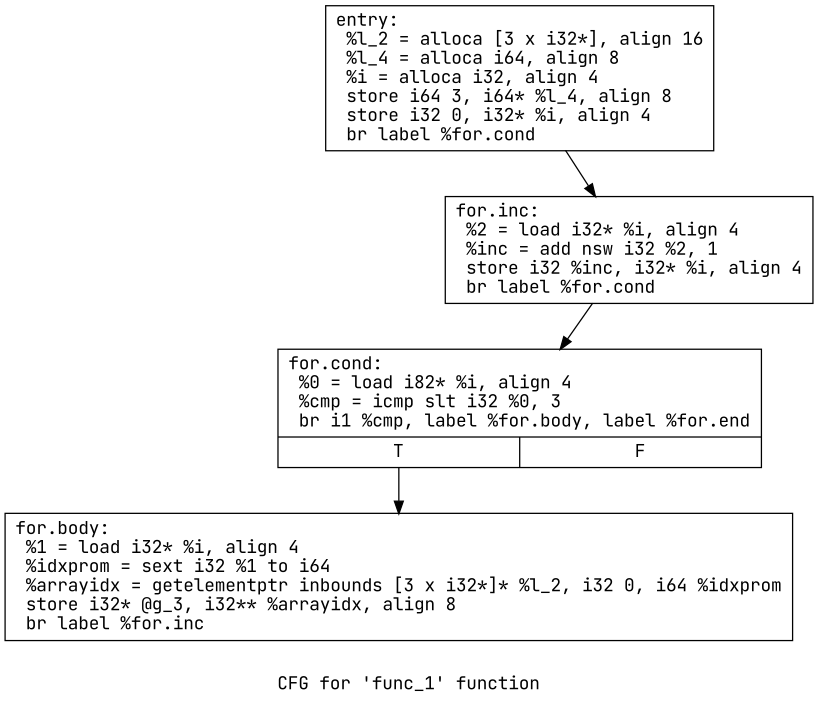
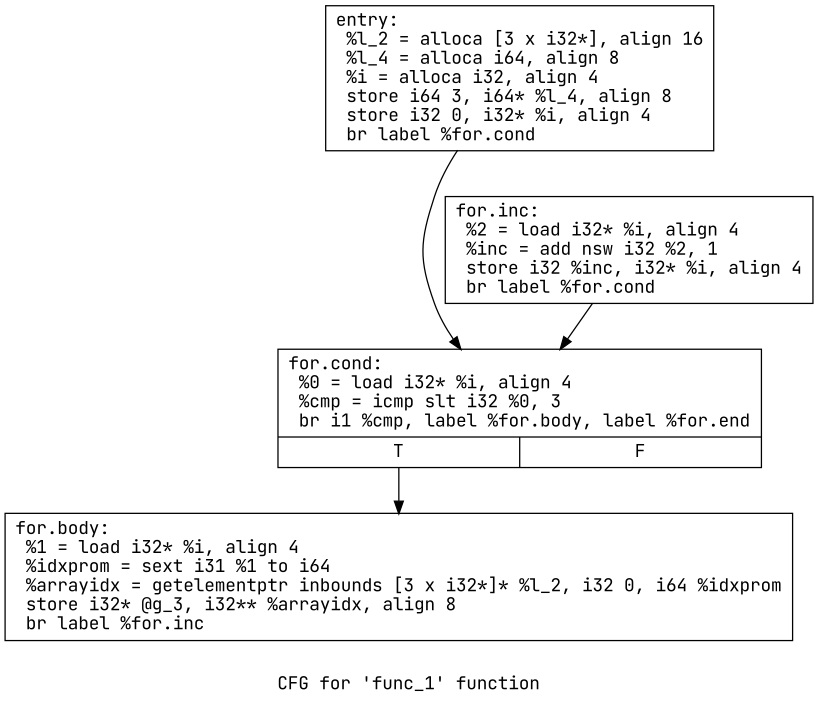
edge "entry:" -> "for.inc:": now "entry:" -> "for.cond:"
node "for.cond:": text "%0 = load i82* %i, align 4" -> "%0 = load i32* %i, align 4"
node "for.body:": text "%idxprom = sext i32 %1 to i64" -> "%idxprom = sext i31 %1 to i64"
